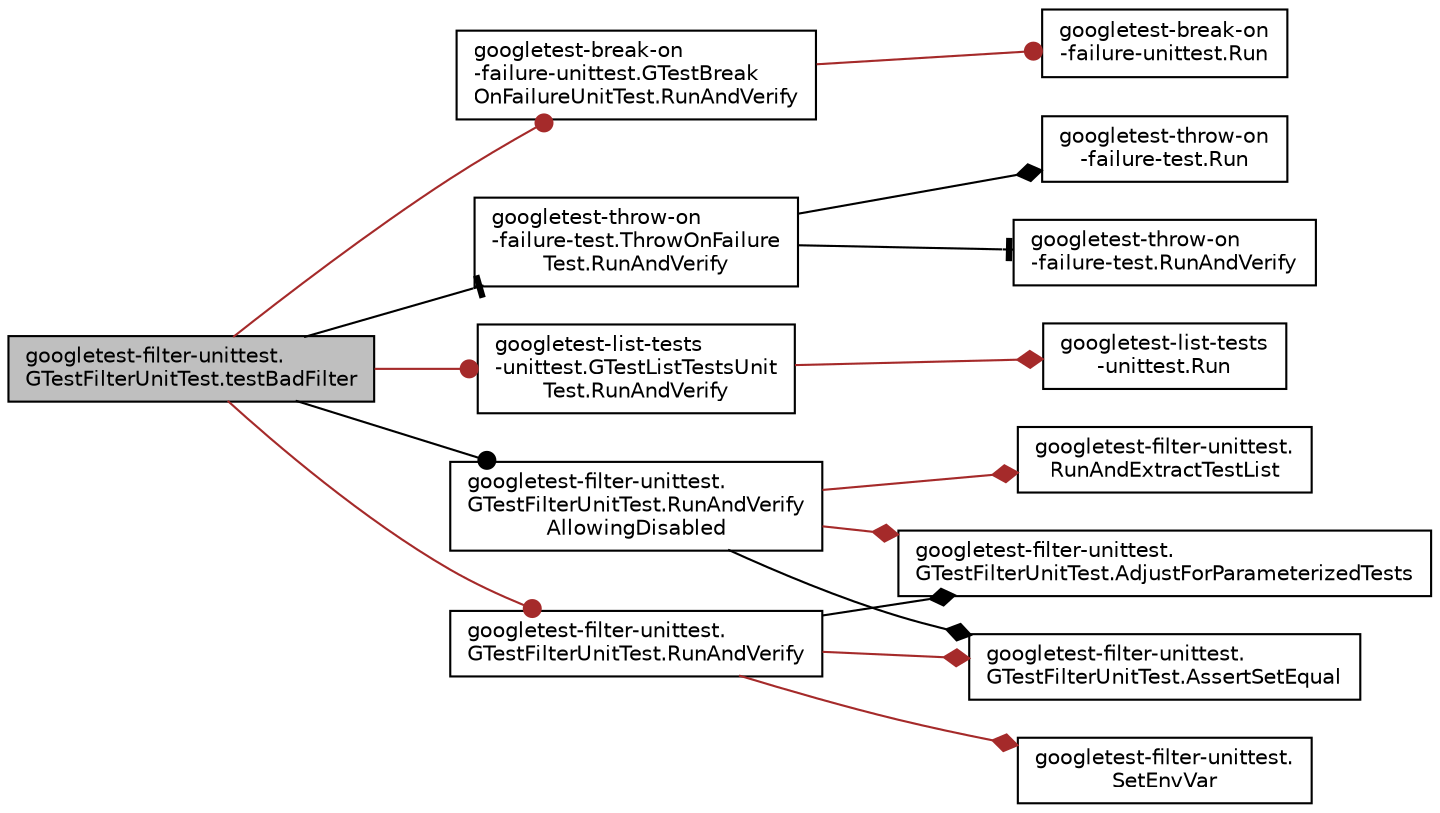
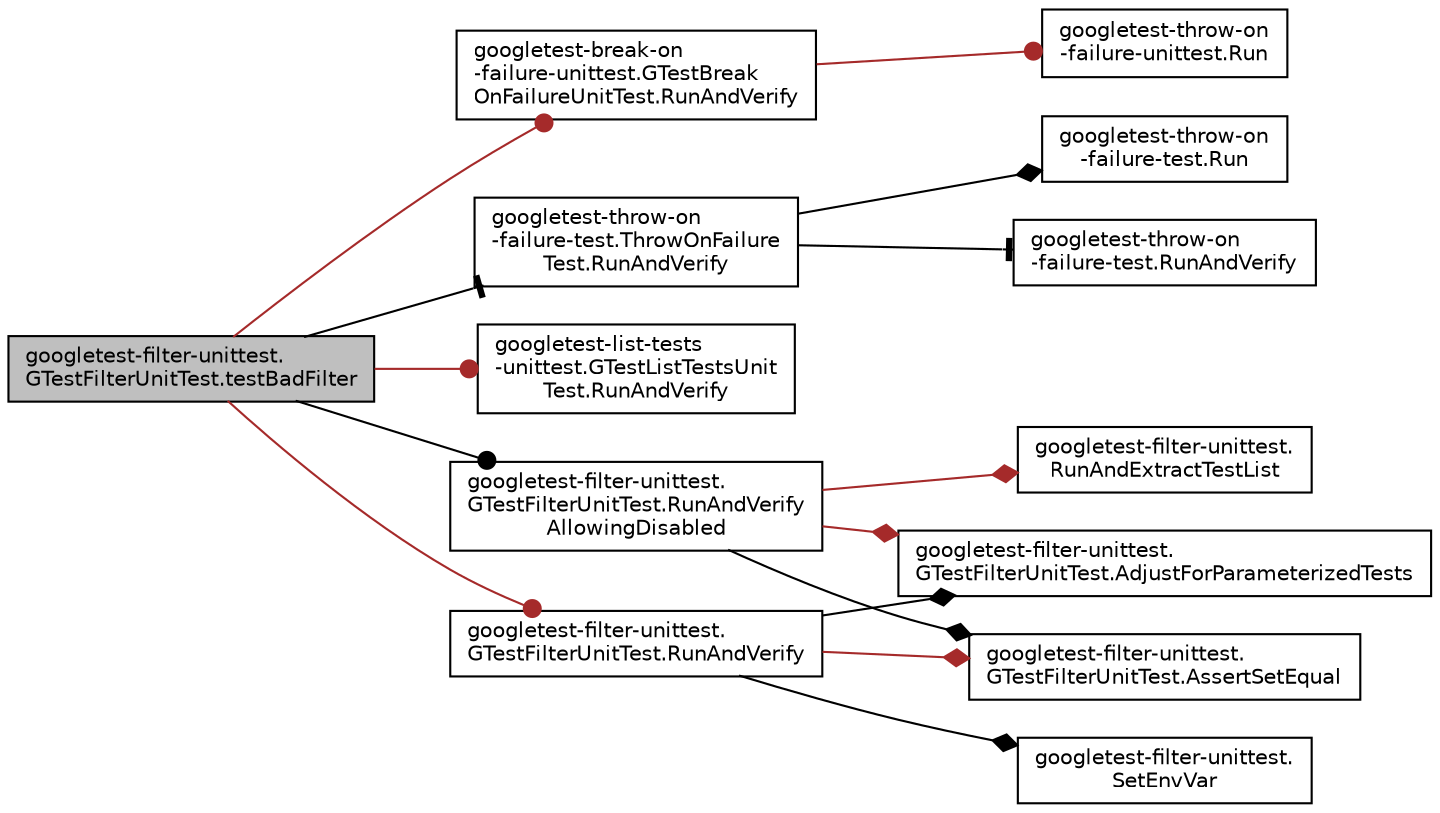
node "googletest-break-on -failure-unittest.Run": label "googletest-break-on -failure-unittest.Run" -> "googletest-throw-on -failure-unittest.Run"
node "googletest-list-tests -unittest.Run": removed
edge "googletest-filter-unittest. GTestFilterUnitTest.RunAndVerify" -> "googletest-filter-unittest. SetEnvVar": color brown -> black
